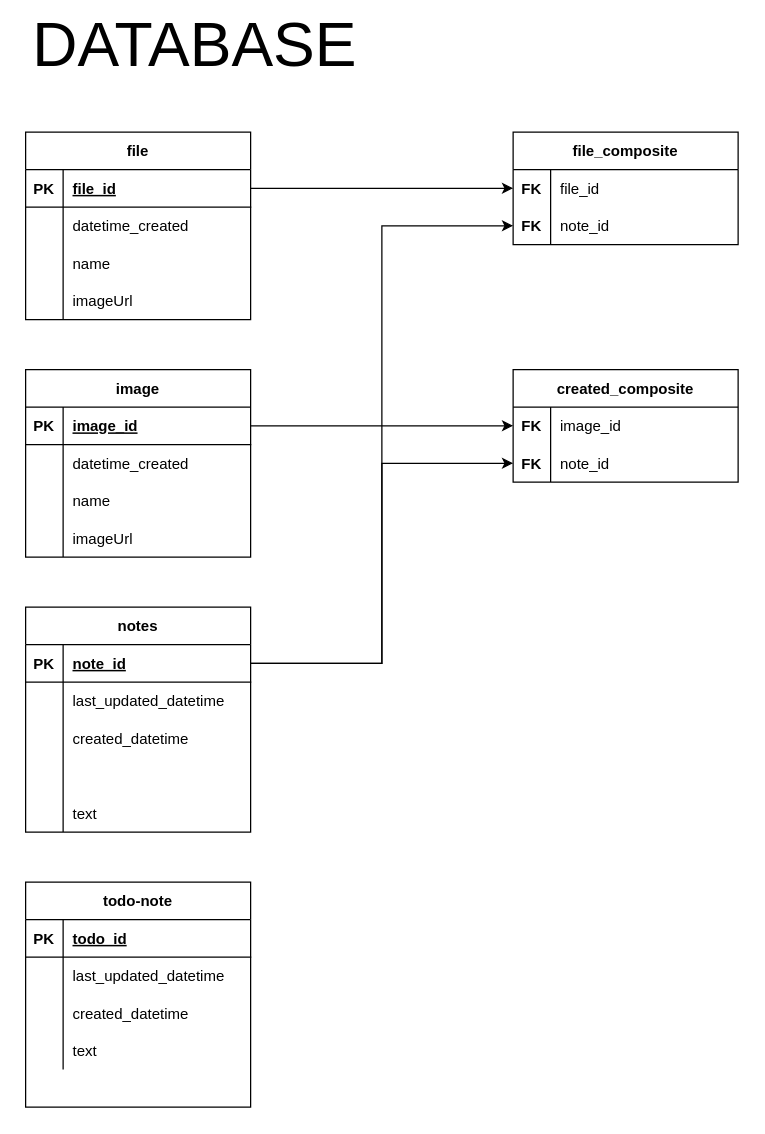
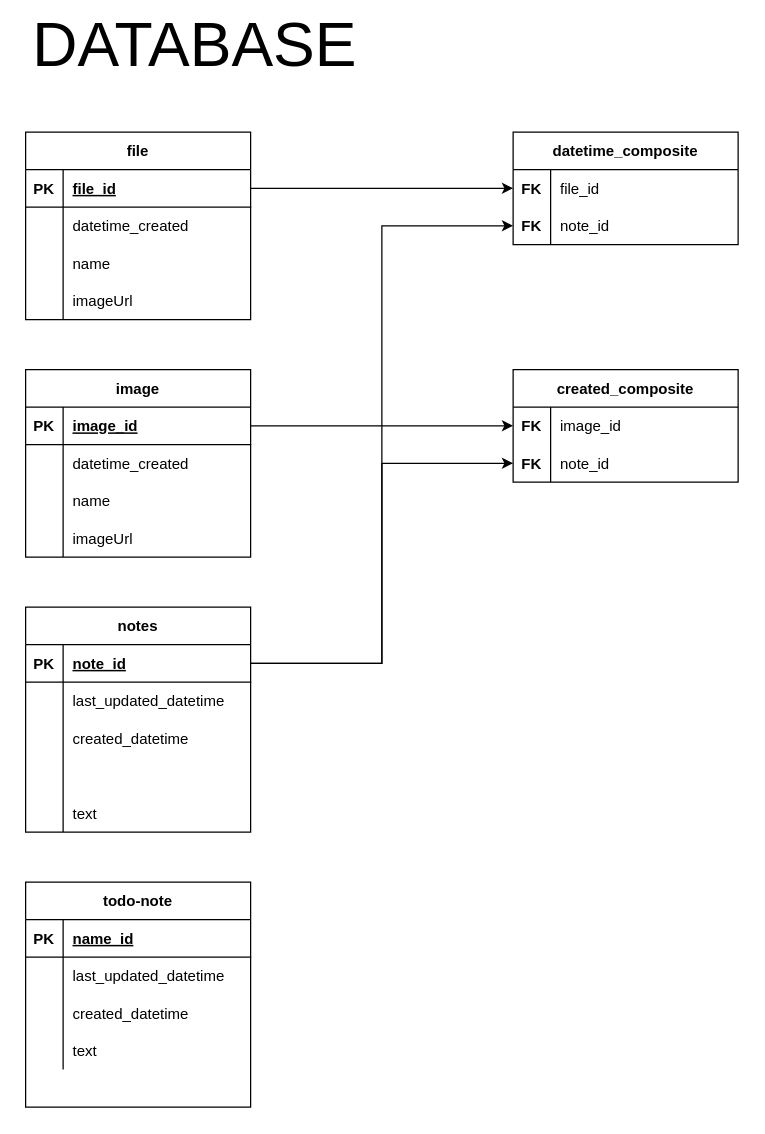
node "file_composite": label "file_composite" -> "datetime_composite"
node "todo_id": label "todo_id" -> "name_id"
